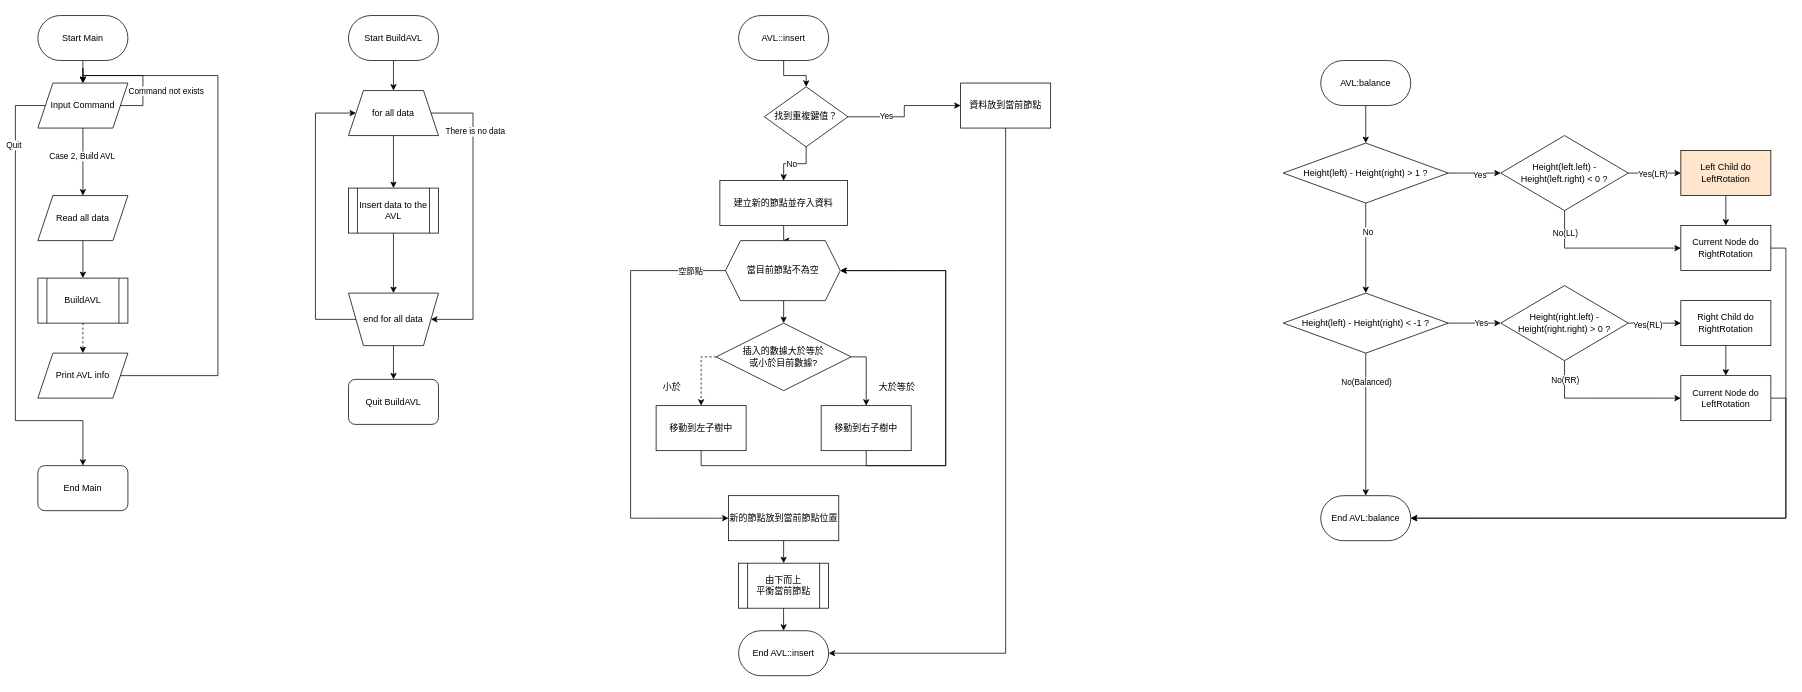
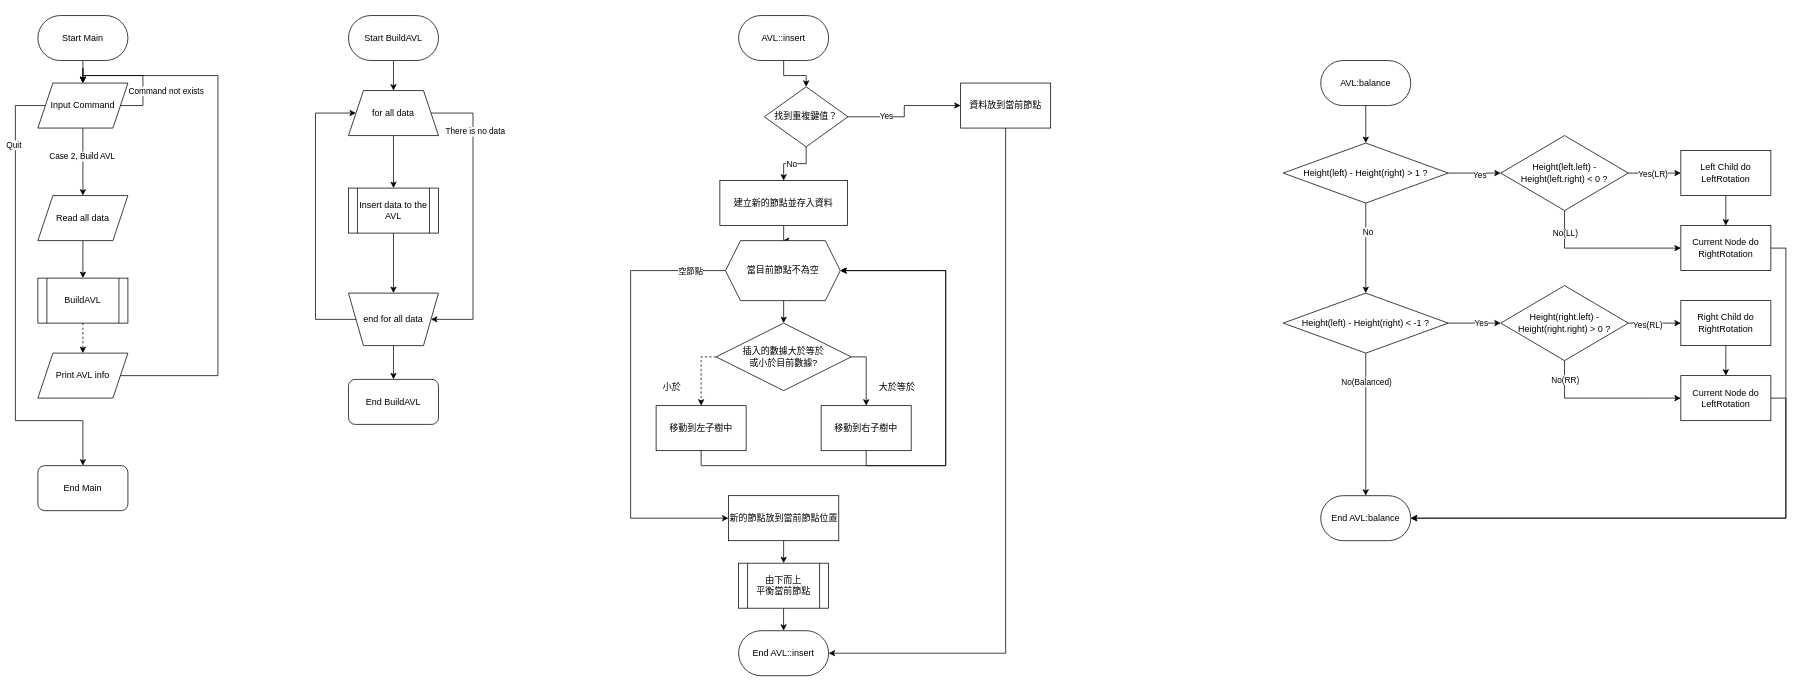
node "Left Child do LeftRotation": fillcolor #ffe6cc -> #ffffff
node "Quit BuildAVL": label "Quit BuildAVL" -> "End BuildAVL"
